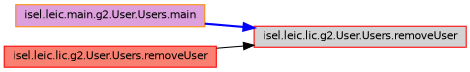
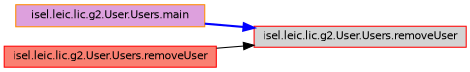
node "isel.leic.main.g2.User.Users.main": label "isel.leic.main.g2.User.Users.main" -> "isel.leic.lic.g2.User.Users.main"
